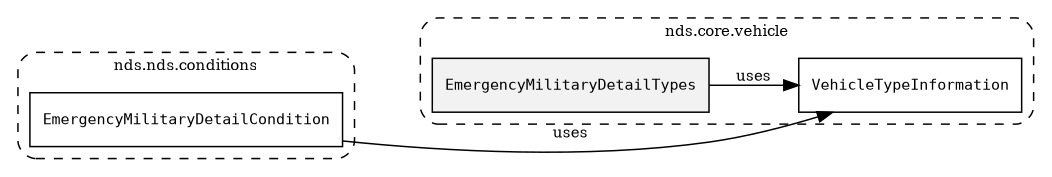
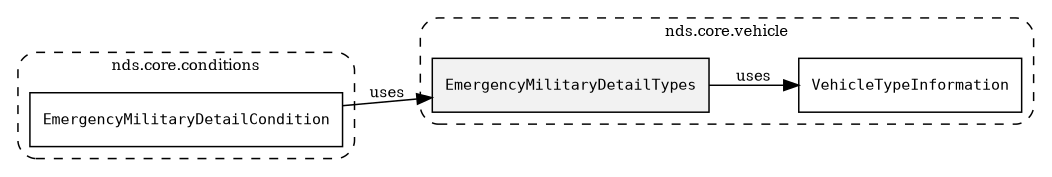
cluster "nds.nds.conditions": label "nds.nds.conditions" -> "nds.core.conditions"
edge "EmergencyMilitaryDetailCondition" -> "VehicleTypeInformation": now "EmergencyMilitaryDetailCondition" -> "EmergencyMilitaryDetailTypes"
